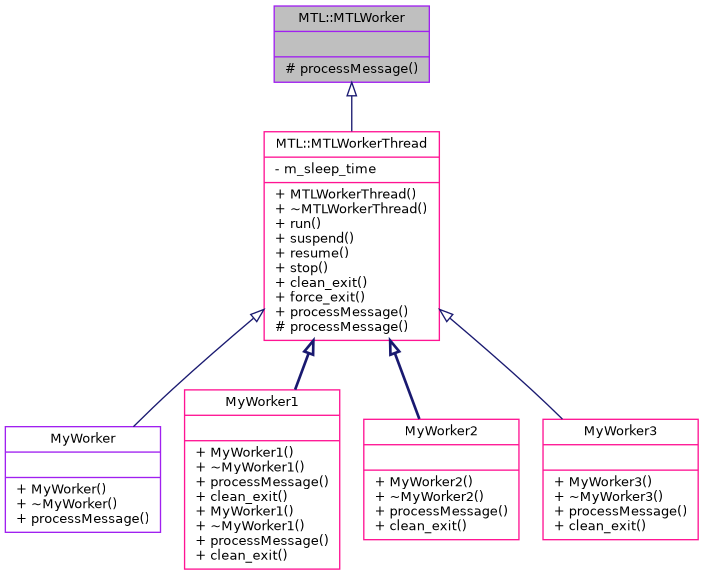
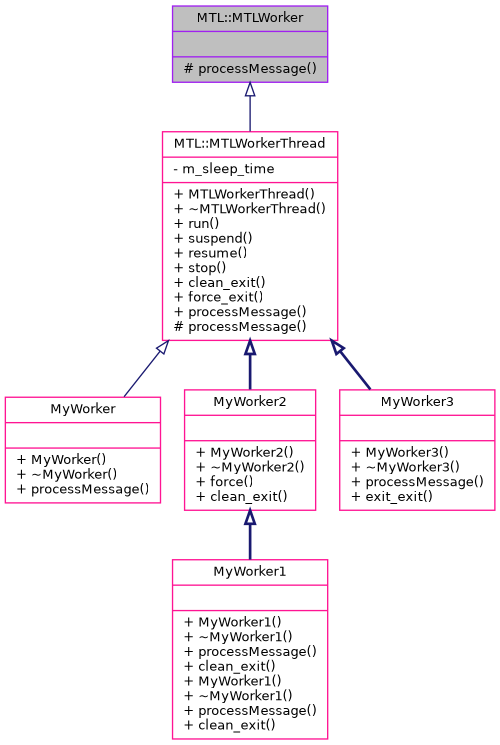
edge "MyWorker3" -> "MTL::MTLWorkerThread": style solid -> bold
edge "MyWorker1" -> "MTL::MTLWorkerThread": now "MyWorker1" -> "MyWorker2"
node "MyWorker": color purple -> deeppink
node "MyWorker2": text "+ processMessage()" -> "+ force()"
node "MyWorker3": text "+ clean_exit()" -> "+ exit_exit()"
